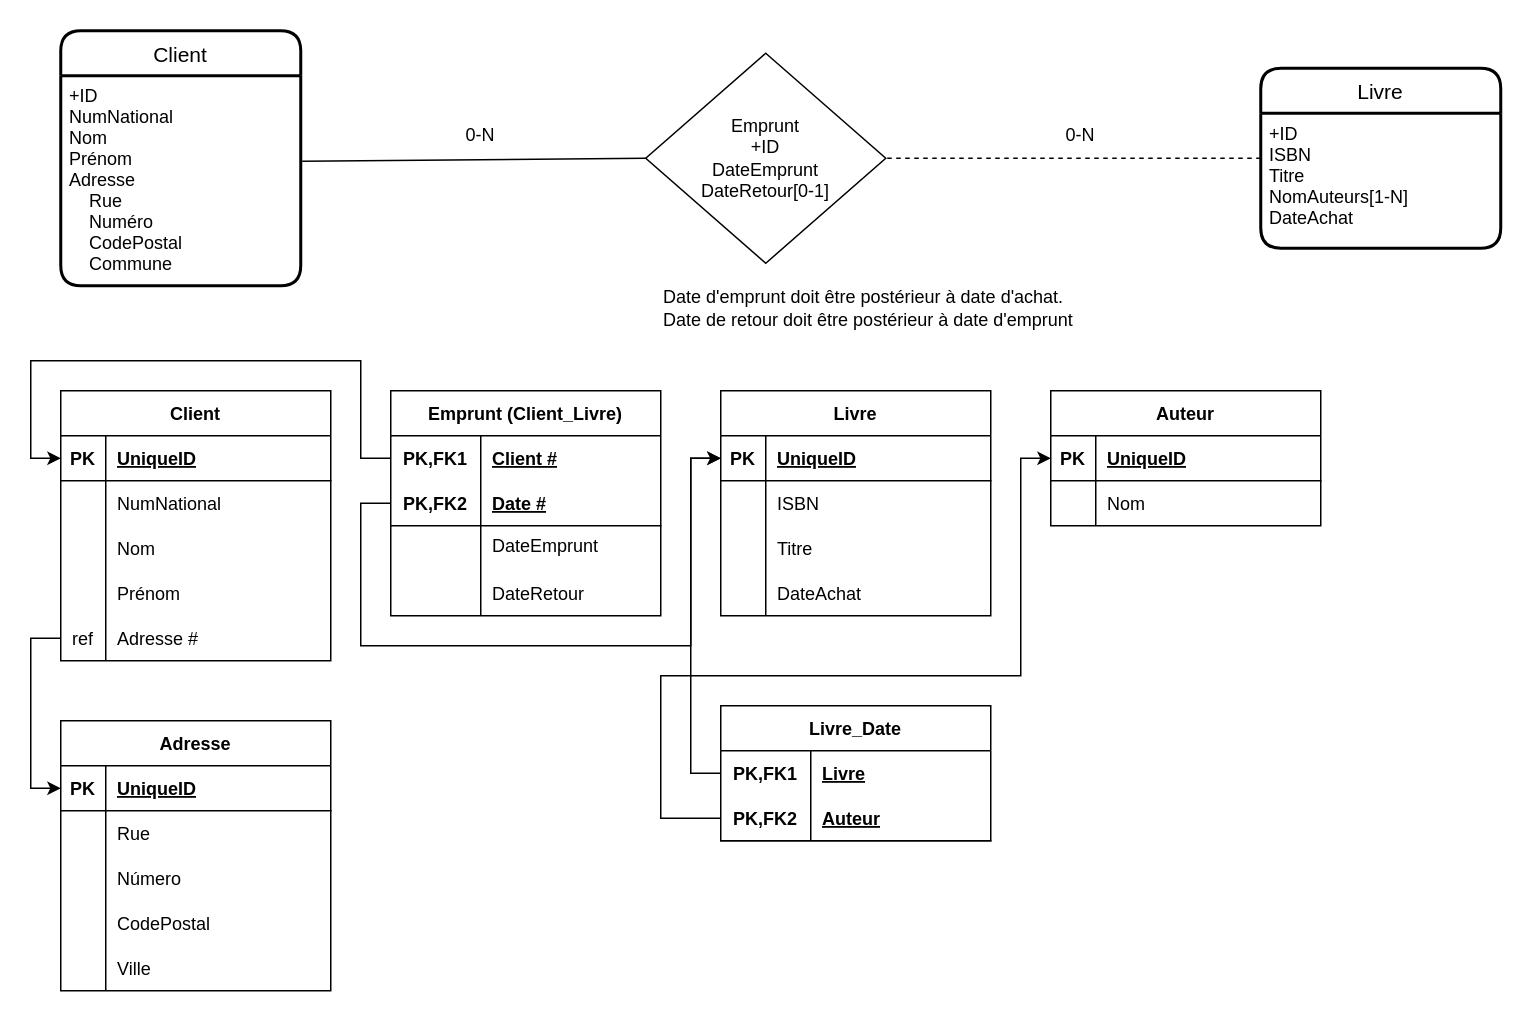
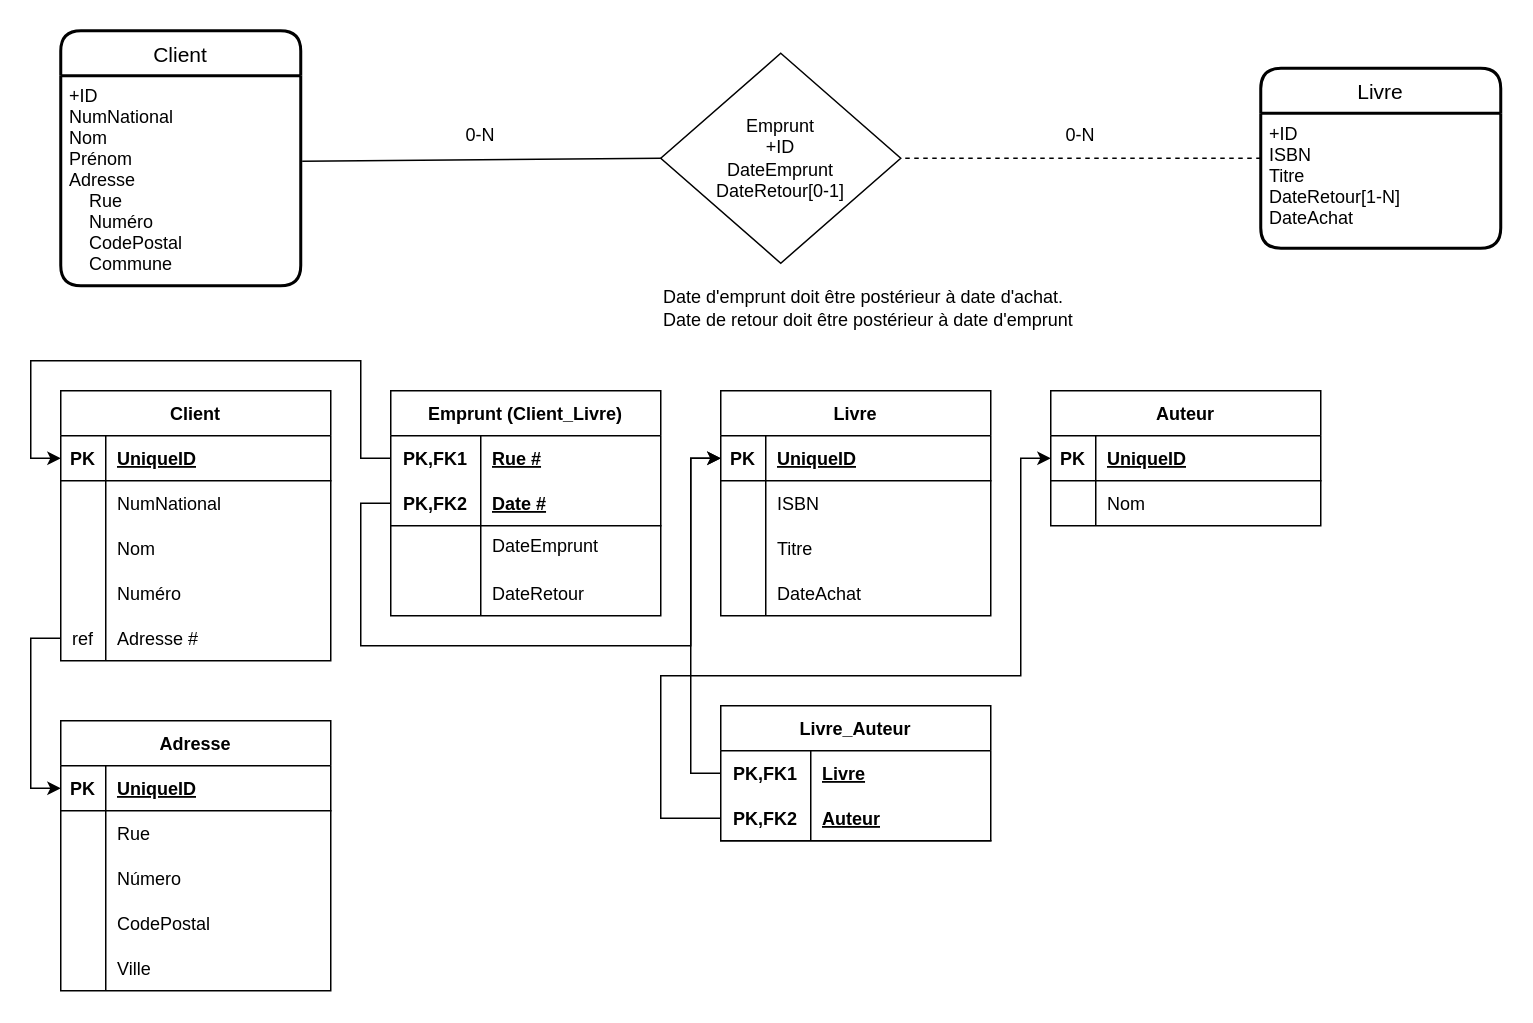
node "+ID ISBN Titre NomAuteurs[1-N] DateAchat": label "+ID ISBN Titre NomAuteurs[1-N] DateAchat" -> "+ID ISBN Titre DateRetour[1-N] DateAchat"
node "Emprunt +ID DateEmprunt DateRetour[0-1]": moved (766, 158) -> (781, 158)
node "Client #": label "Client #" -> "Rue #"
node "Prénom": label "Prénom" -> "Numéro"
node "Livre_Date": label "Livre_Date" -> "Livre_Auteur"
